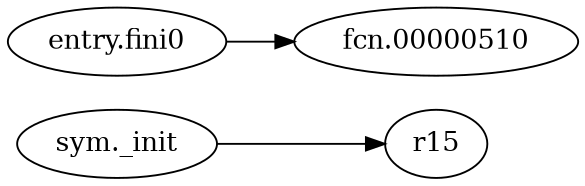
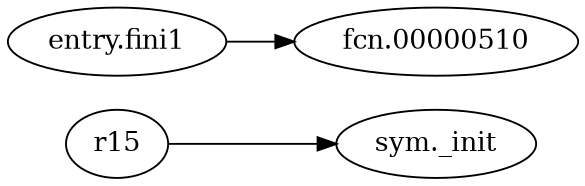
node "entry.fini0": label "entry.fini0" -> "entry.fini1"
edge "sym._init" -> "r15": reversed
